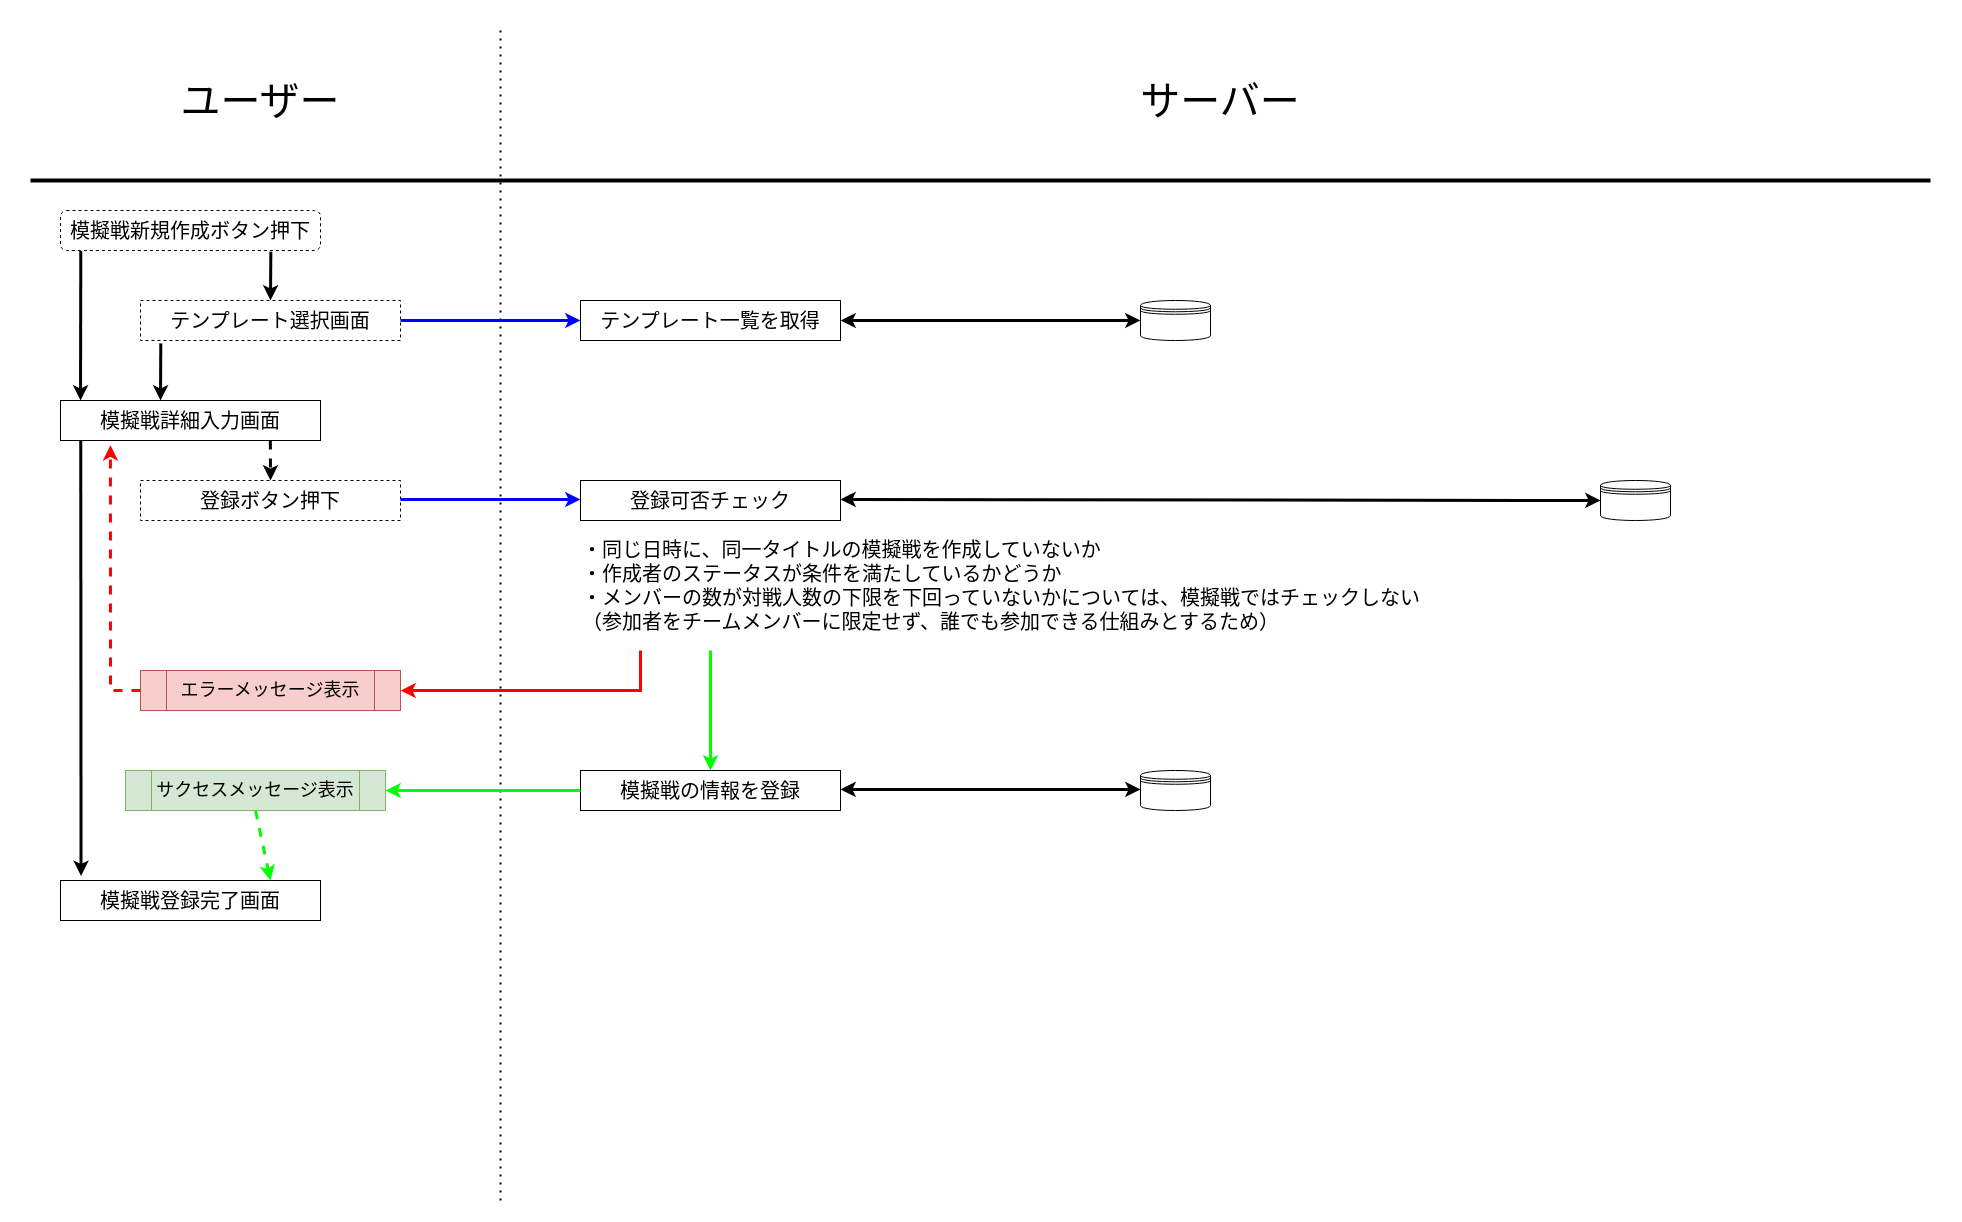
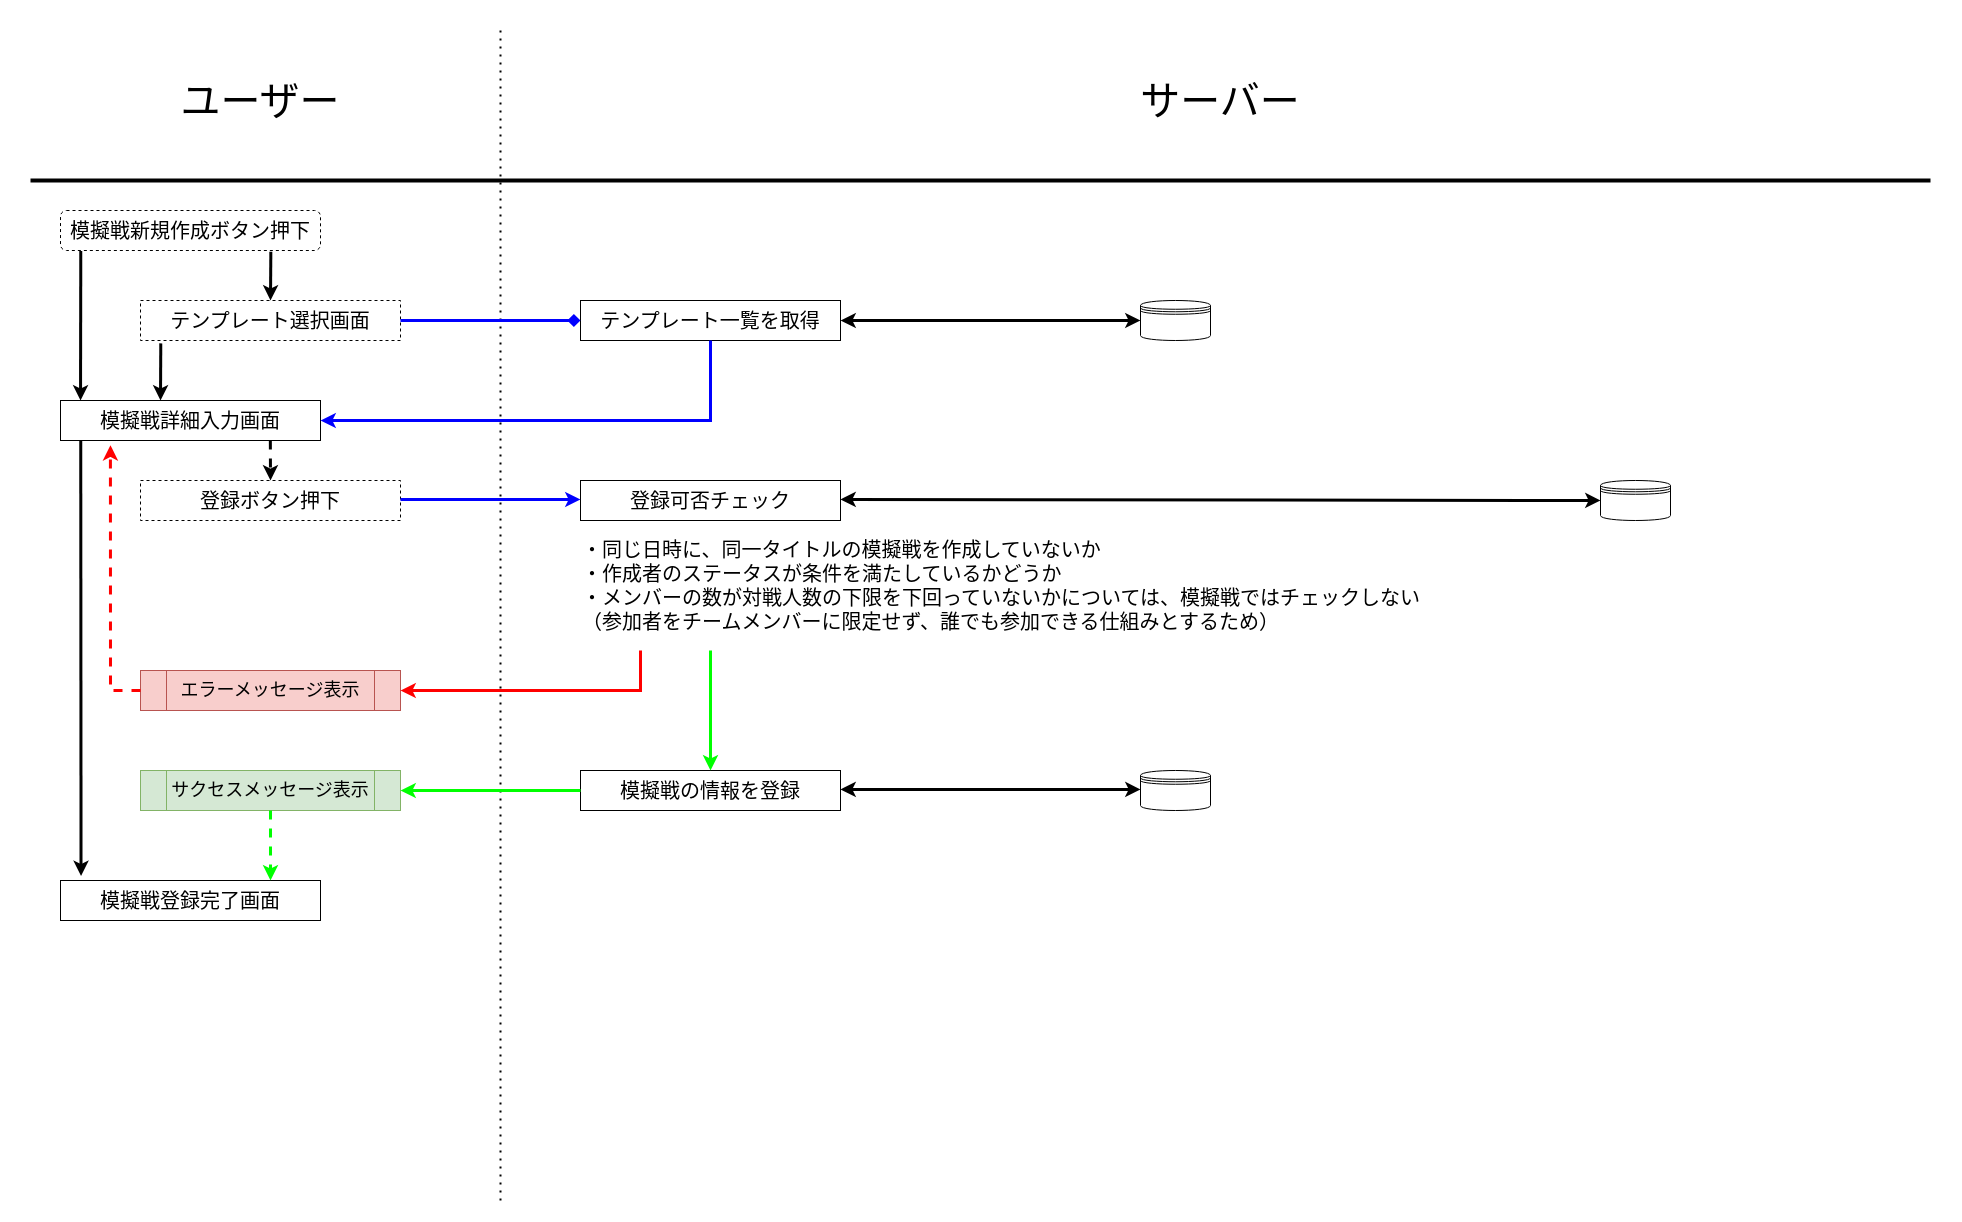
edge "テンプレート選択画面" -> "テンプレート一覧を取得": arrowhead classic -> diamond
edge "テンプレート一覧を取得" -> "模擬戦詳細入力画面": added
node "サクセスメッセージ表示": moved (256, 791) -> (271, 791)
